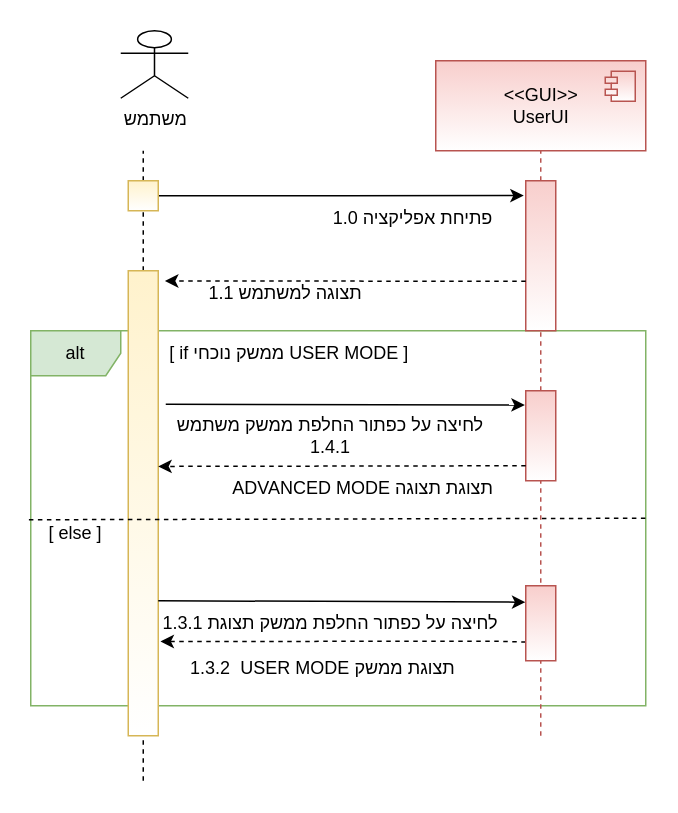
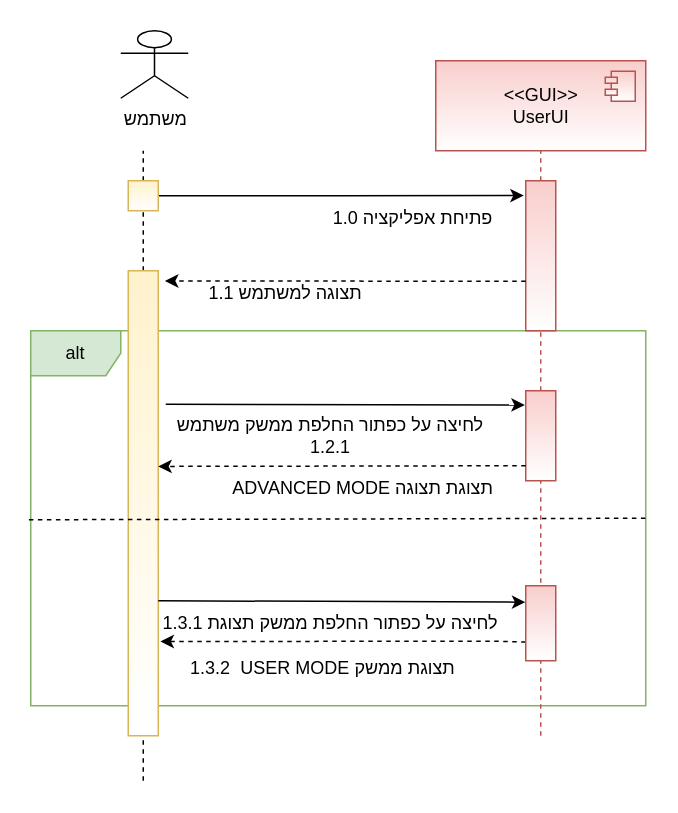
node "[ if ממשק נוכחי USER MODE ]": removed
node "לחיצה על כפתור החלפת ממשק משתמש 1.4.1": label "לחיצה על כפתור החלפת ממשק משתמש 1.4.1" -> "לחיצה על כפתור החלפת ממשק משתמש 1.2.1"
node "[ else ]": removed
